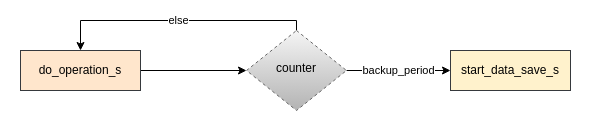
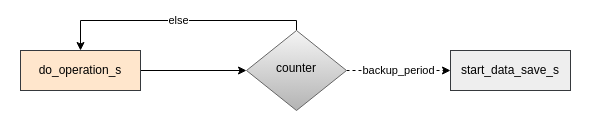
node "counter": style dashed -> solid
edge "counter" -> "start_data_save_s": style solid -> dashed
node "start_data_save_s": fillcolor #fff2cc -> #eeeeee
